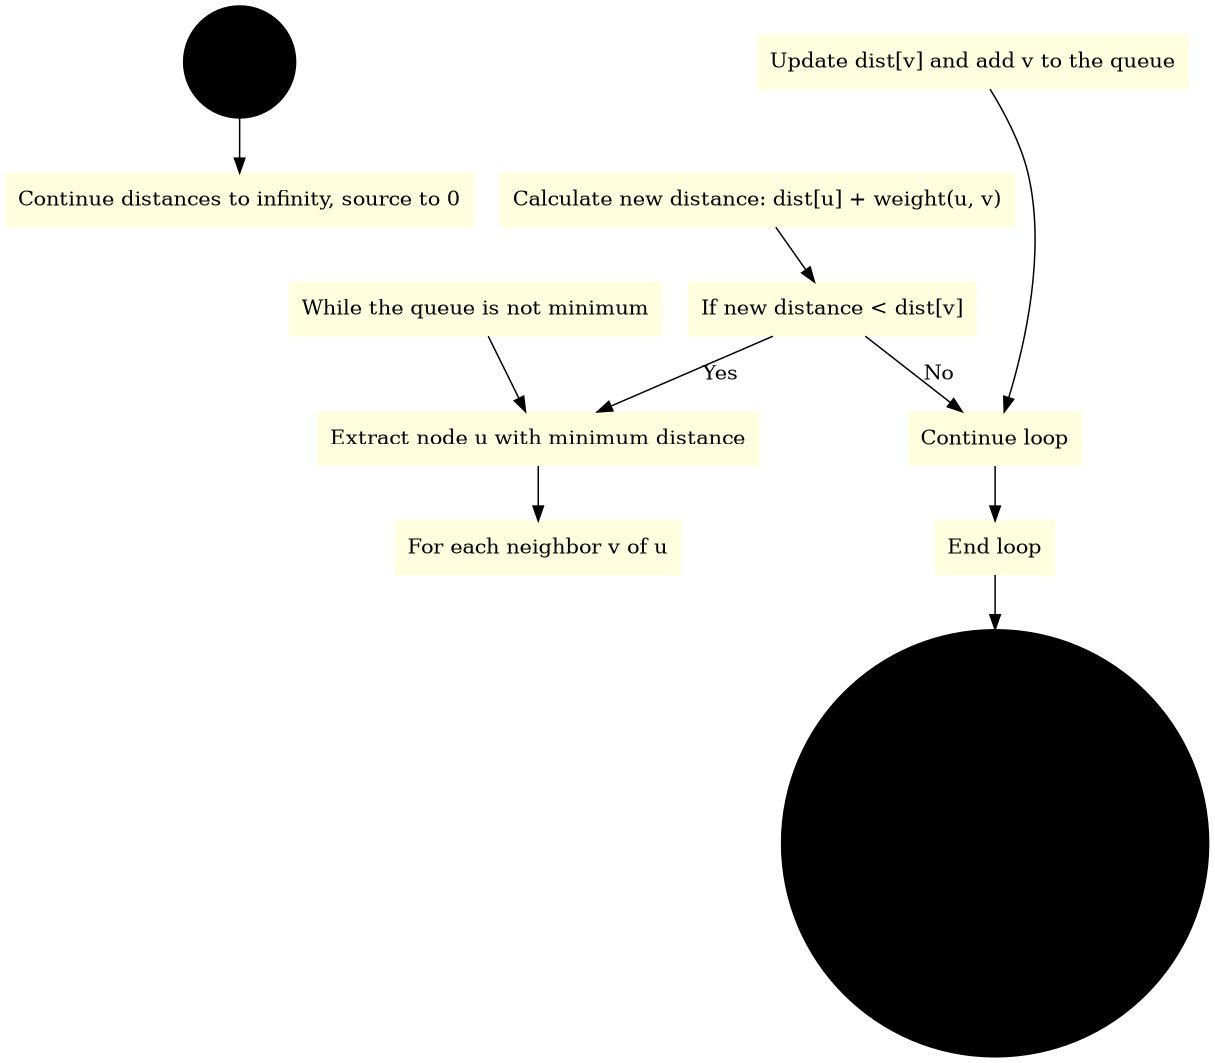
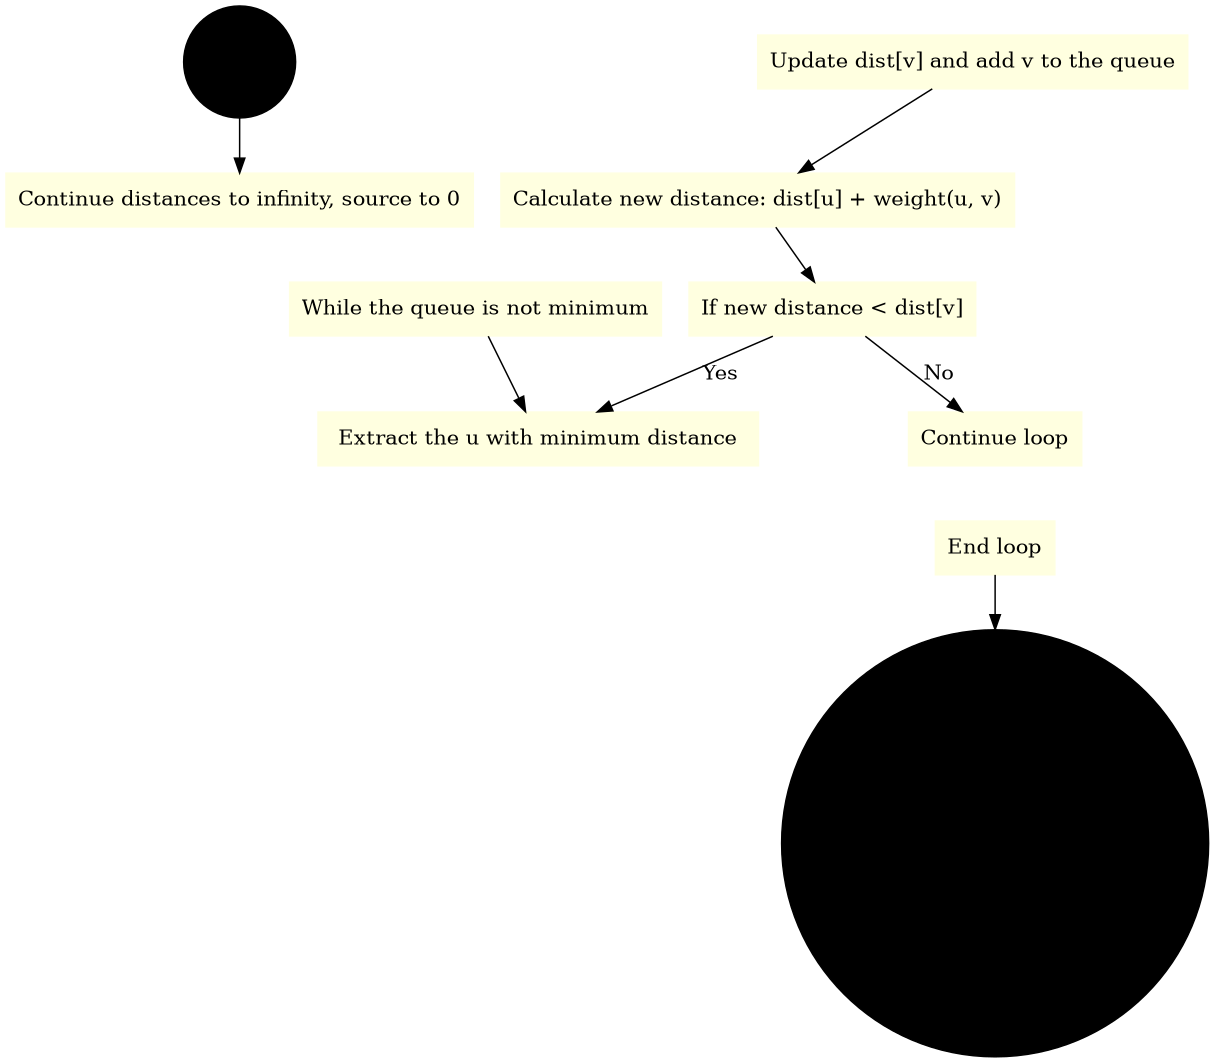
edge "Update dist[v] and add v to the queue" -> "Continue loop": now "Update dist[v] and add v to the queue" -> "Calculate new distance: dist[u] + weight(u, v)"
node "Extract node u with minimum distance": label "Extract node u with minimum distance" -> "Extract the u with minimum distance"
edge "Continue loop" -> "End loop": removed
node "For each neighbor v of u": removed
